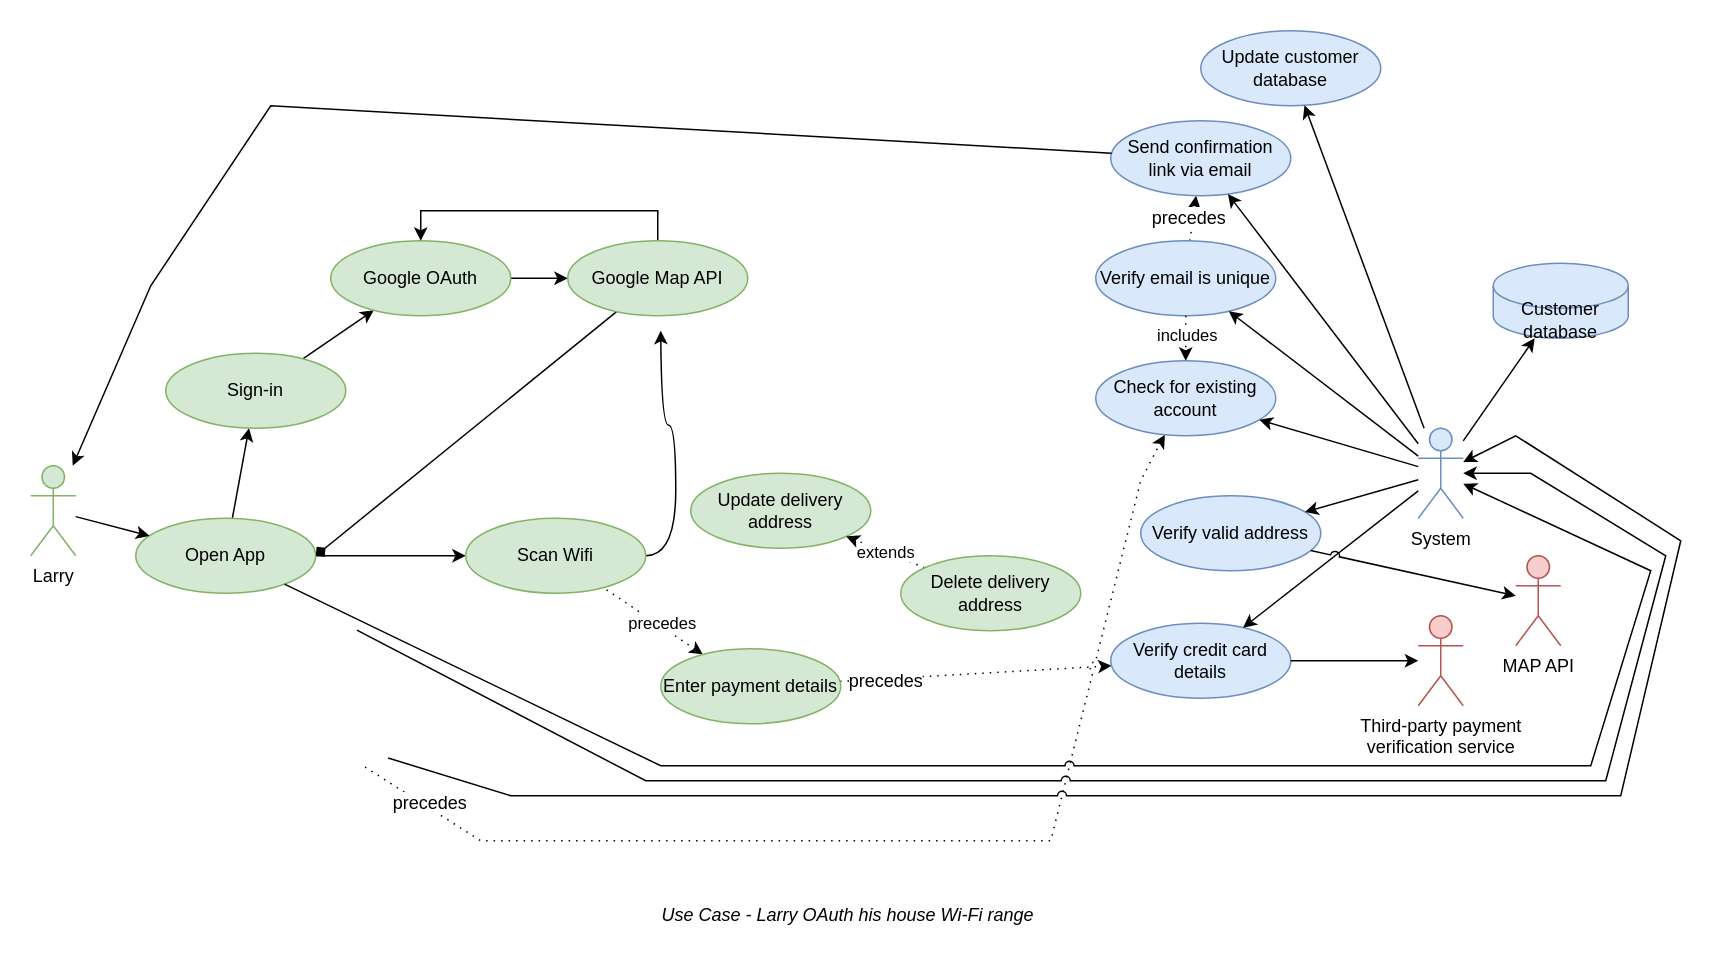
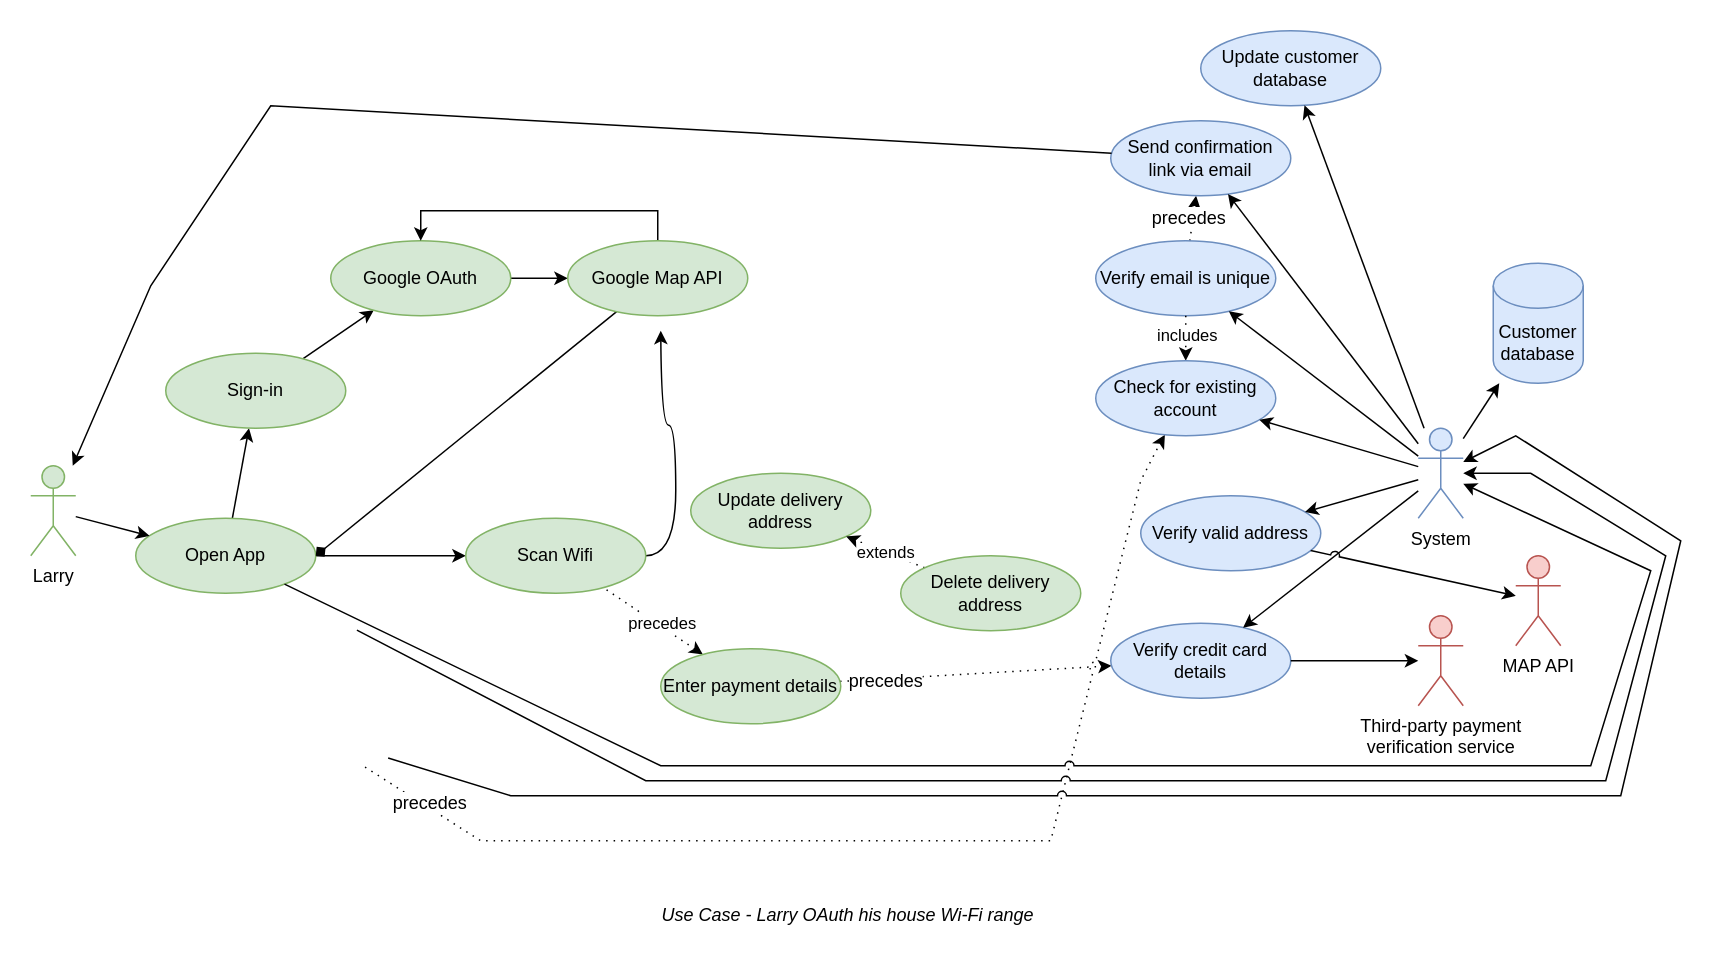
node "Customer database": size 135x75 -> 90x120
